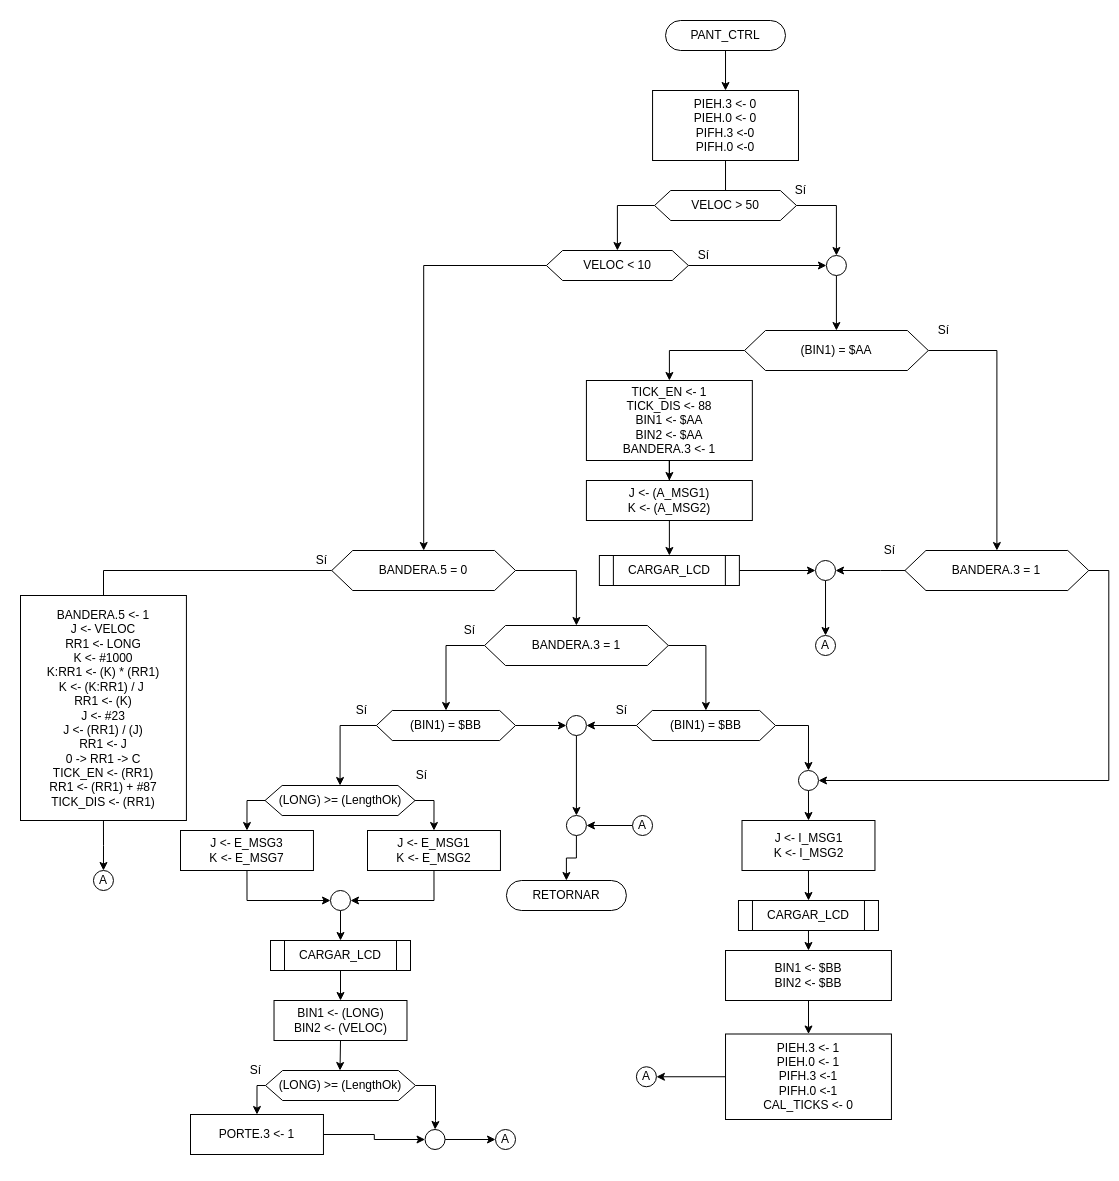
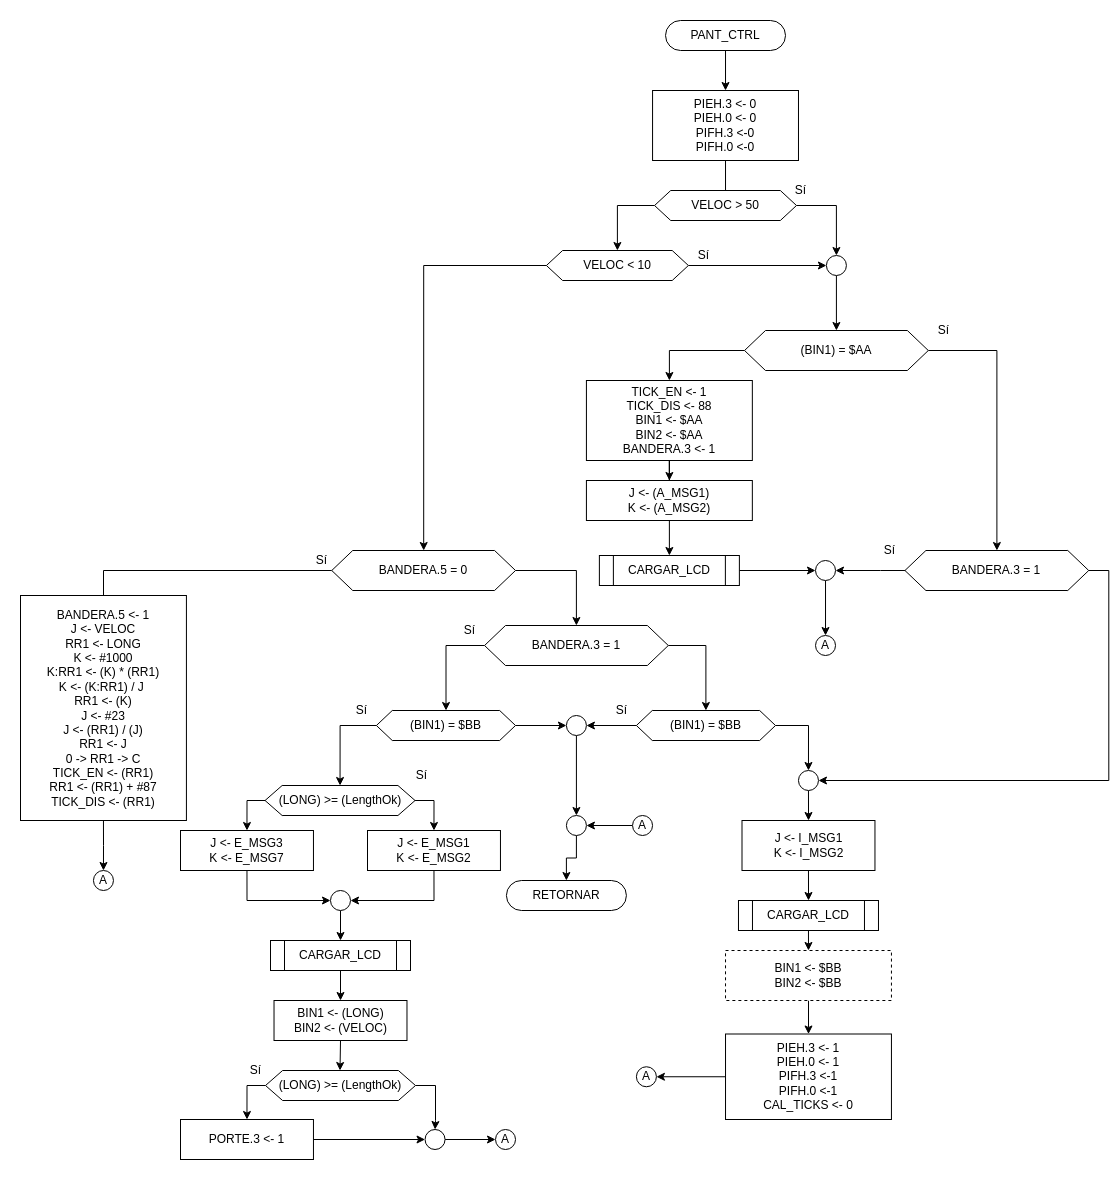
node "BIN1 <- $BB BIN2 <- $BB": style solid -> dashed
node "PORTE.3 <- 1": moved (257, 1135) -> (247, 1140)
